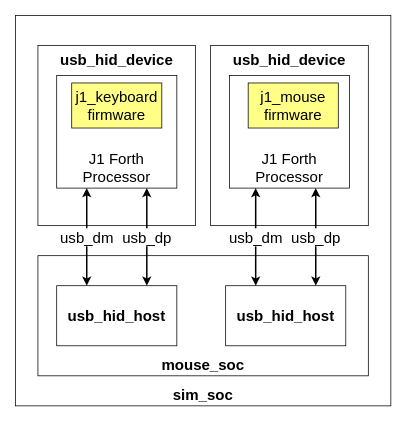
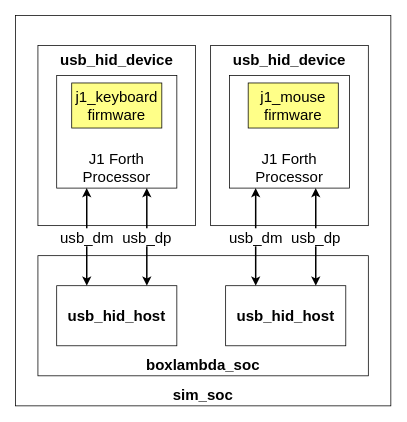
node "mouse_soc": label "mouse_soc" -> "boxlambda_soc"
